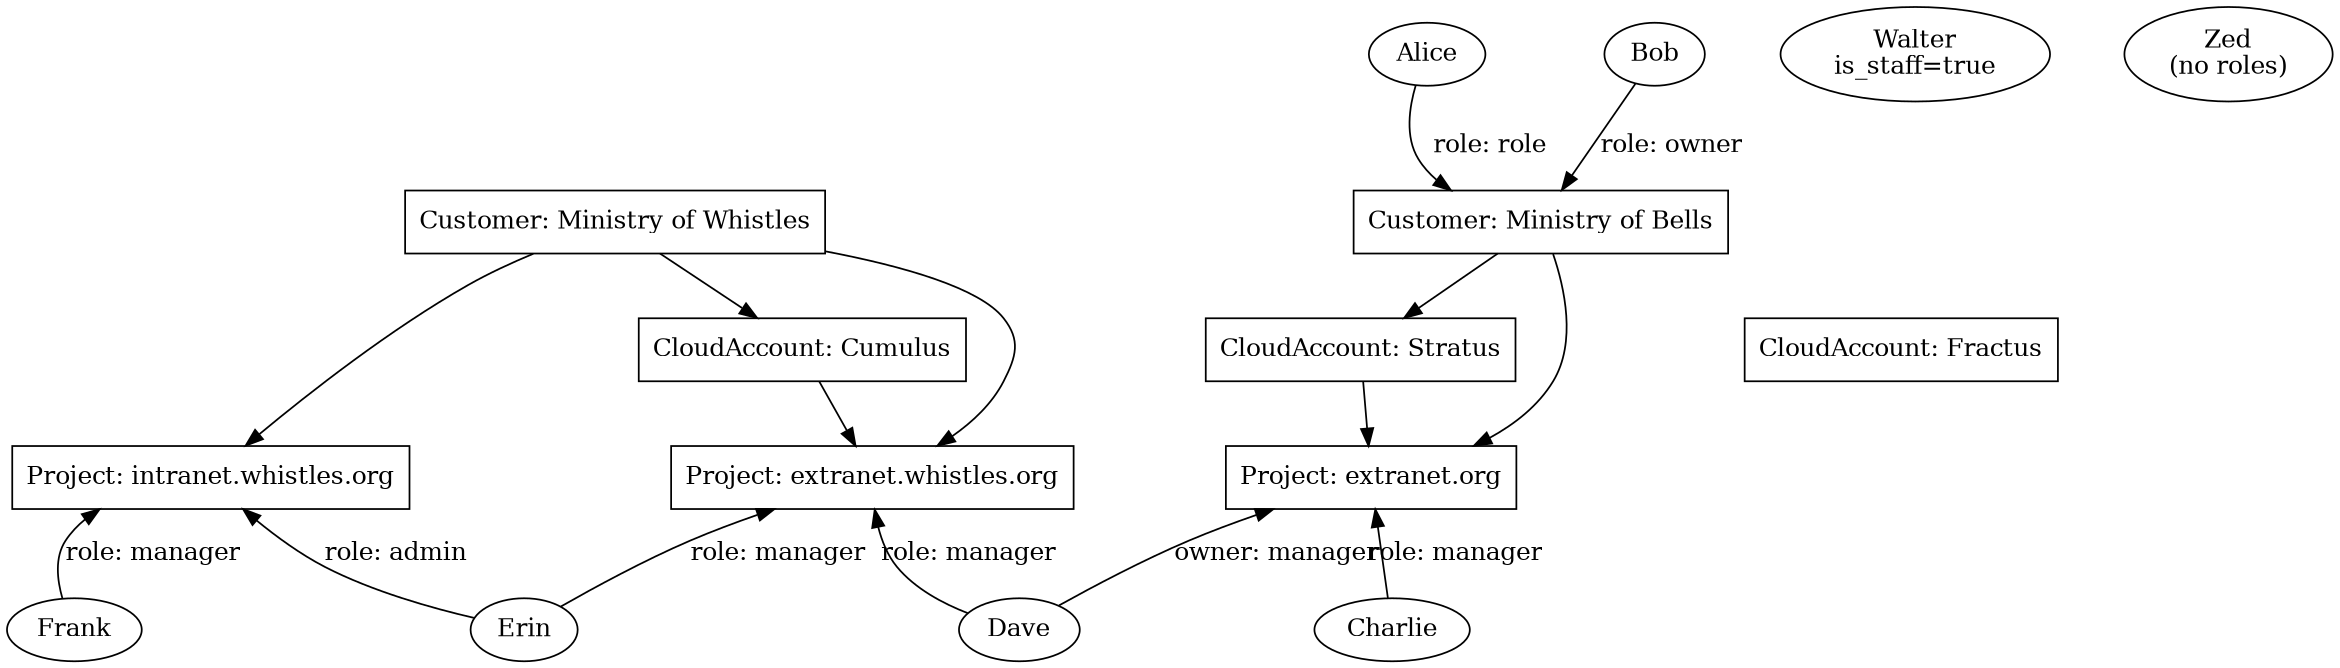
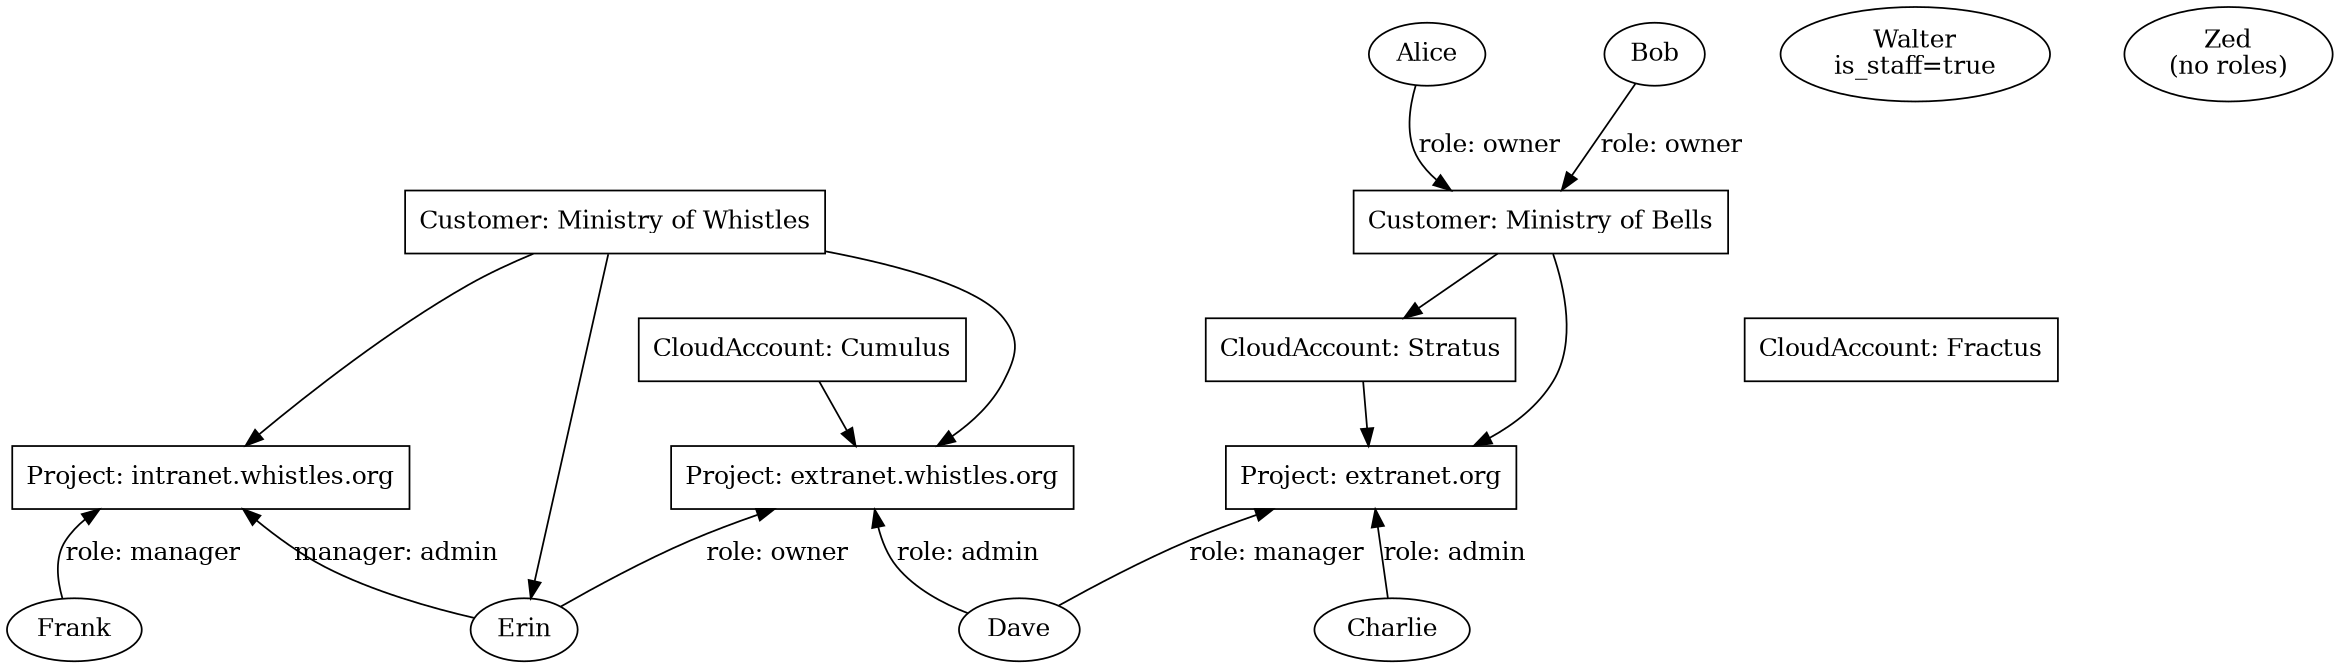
edge "Alice" -> "Customer: Ministry of Bells": label "role: role" -> "role: owner"
edge "Customer: Ministry of Whistles" -> "CloudAccount: Cumulus": now "Customer: Ministry of Whistles" -> "Erin"
edge "Erin" -> "Project: intranet.whistles.org": label "role: admin" -> "manager: admin"
edge "Erin" -> "Project: extranet.whistles.org": label "role: manager" -> "role: owner"
edge "Dave" -> "Project: extranet.whistles.org": label "role: manager" -> "role: admin"
edge "Dave" -> "Project: extranet.org": label "owner: manager" -> "role: manager"
edge "Charlie" -> "Project: extranet.org": label "role: manager" -> "role: admin"
